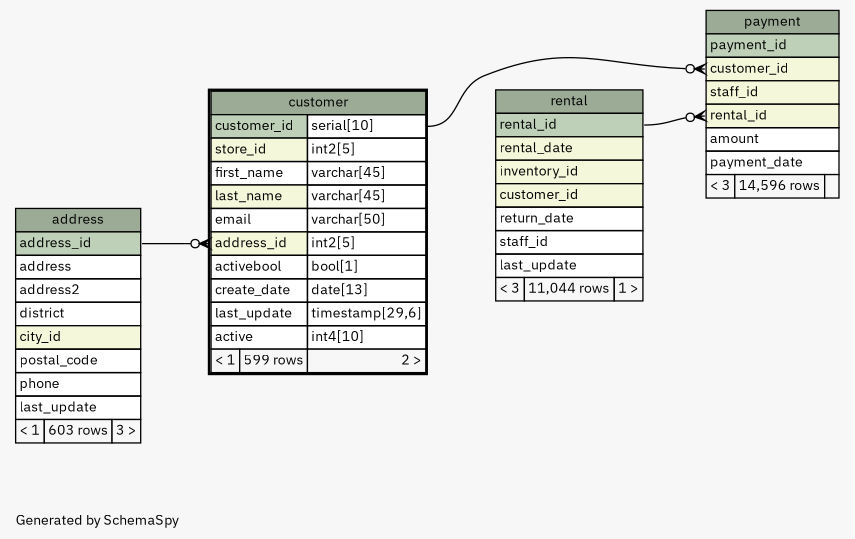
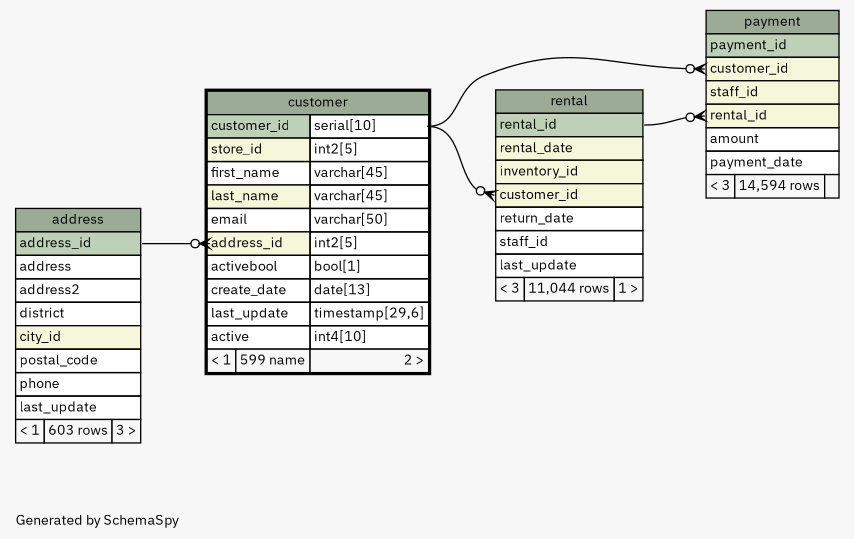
edge "customer" -> "rental": added
node "payment": text "14,596 rows" -> "14,594 rows"
node "customer": text "599 rows" -> "599 name"
